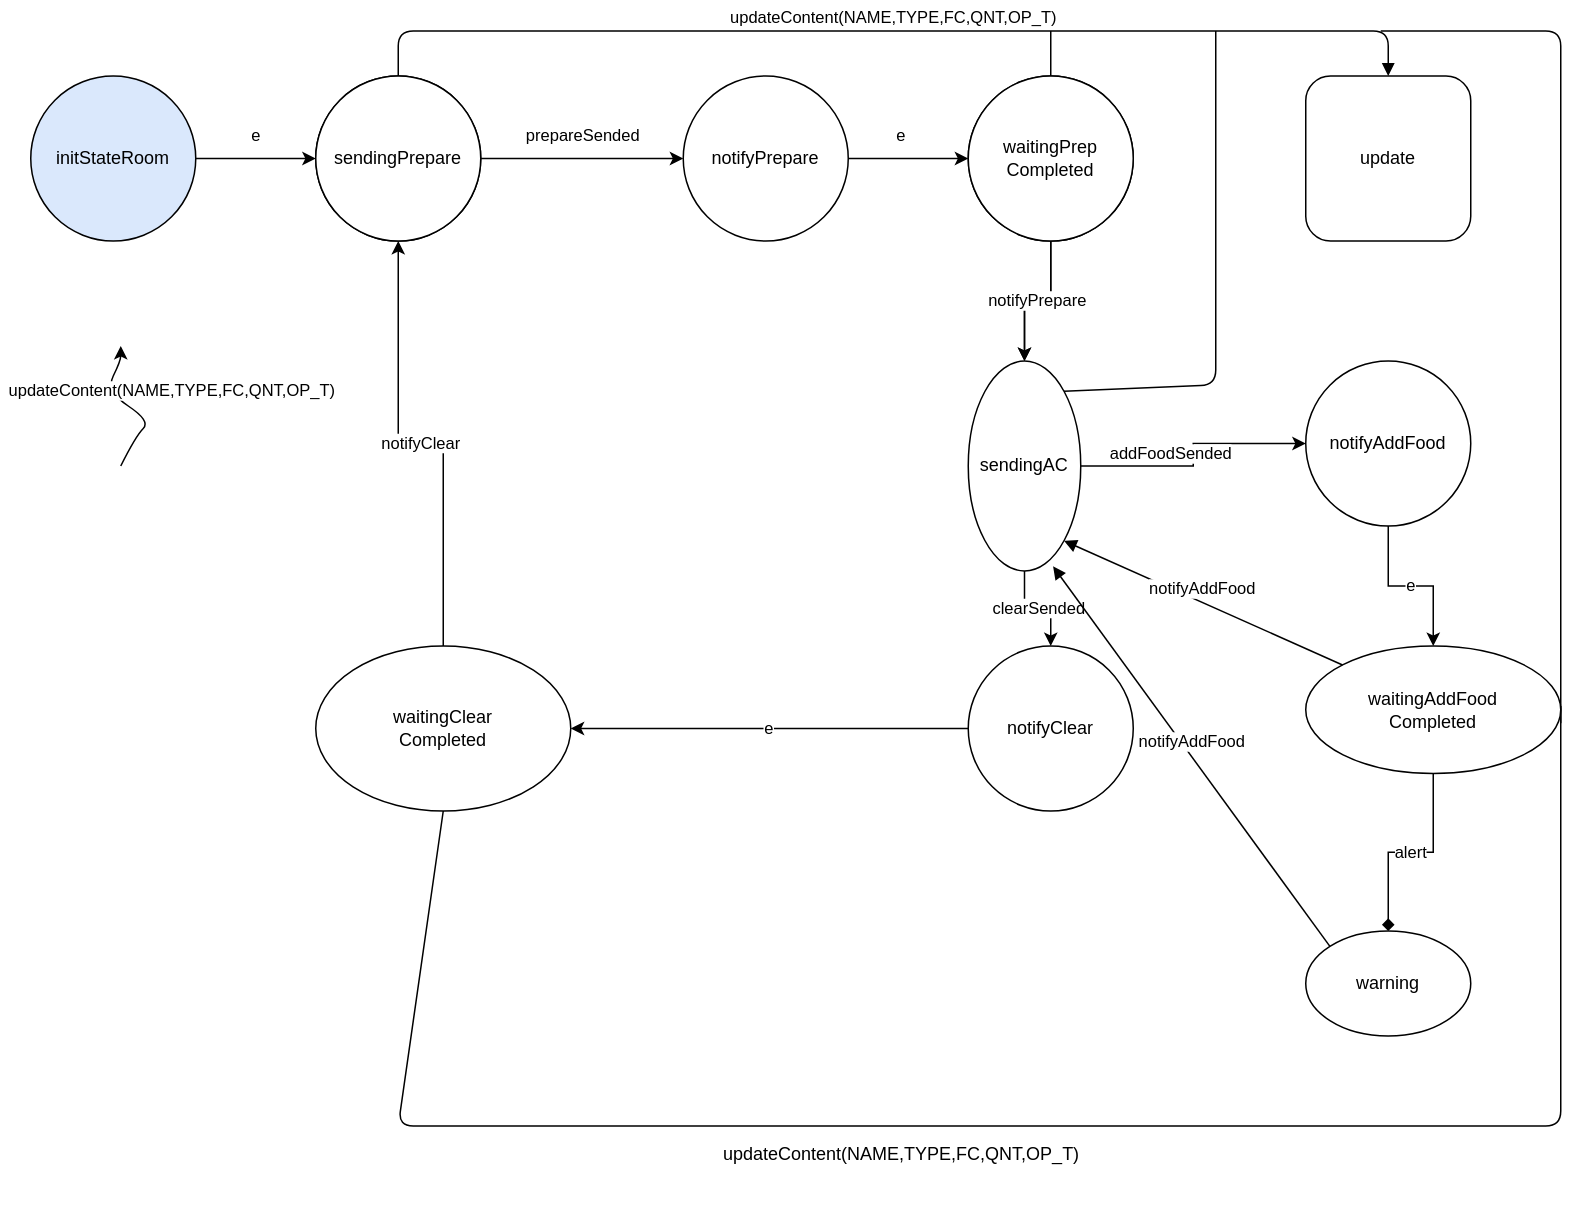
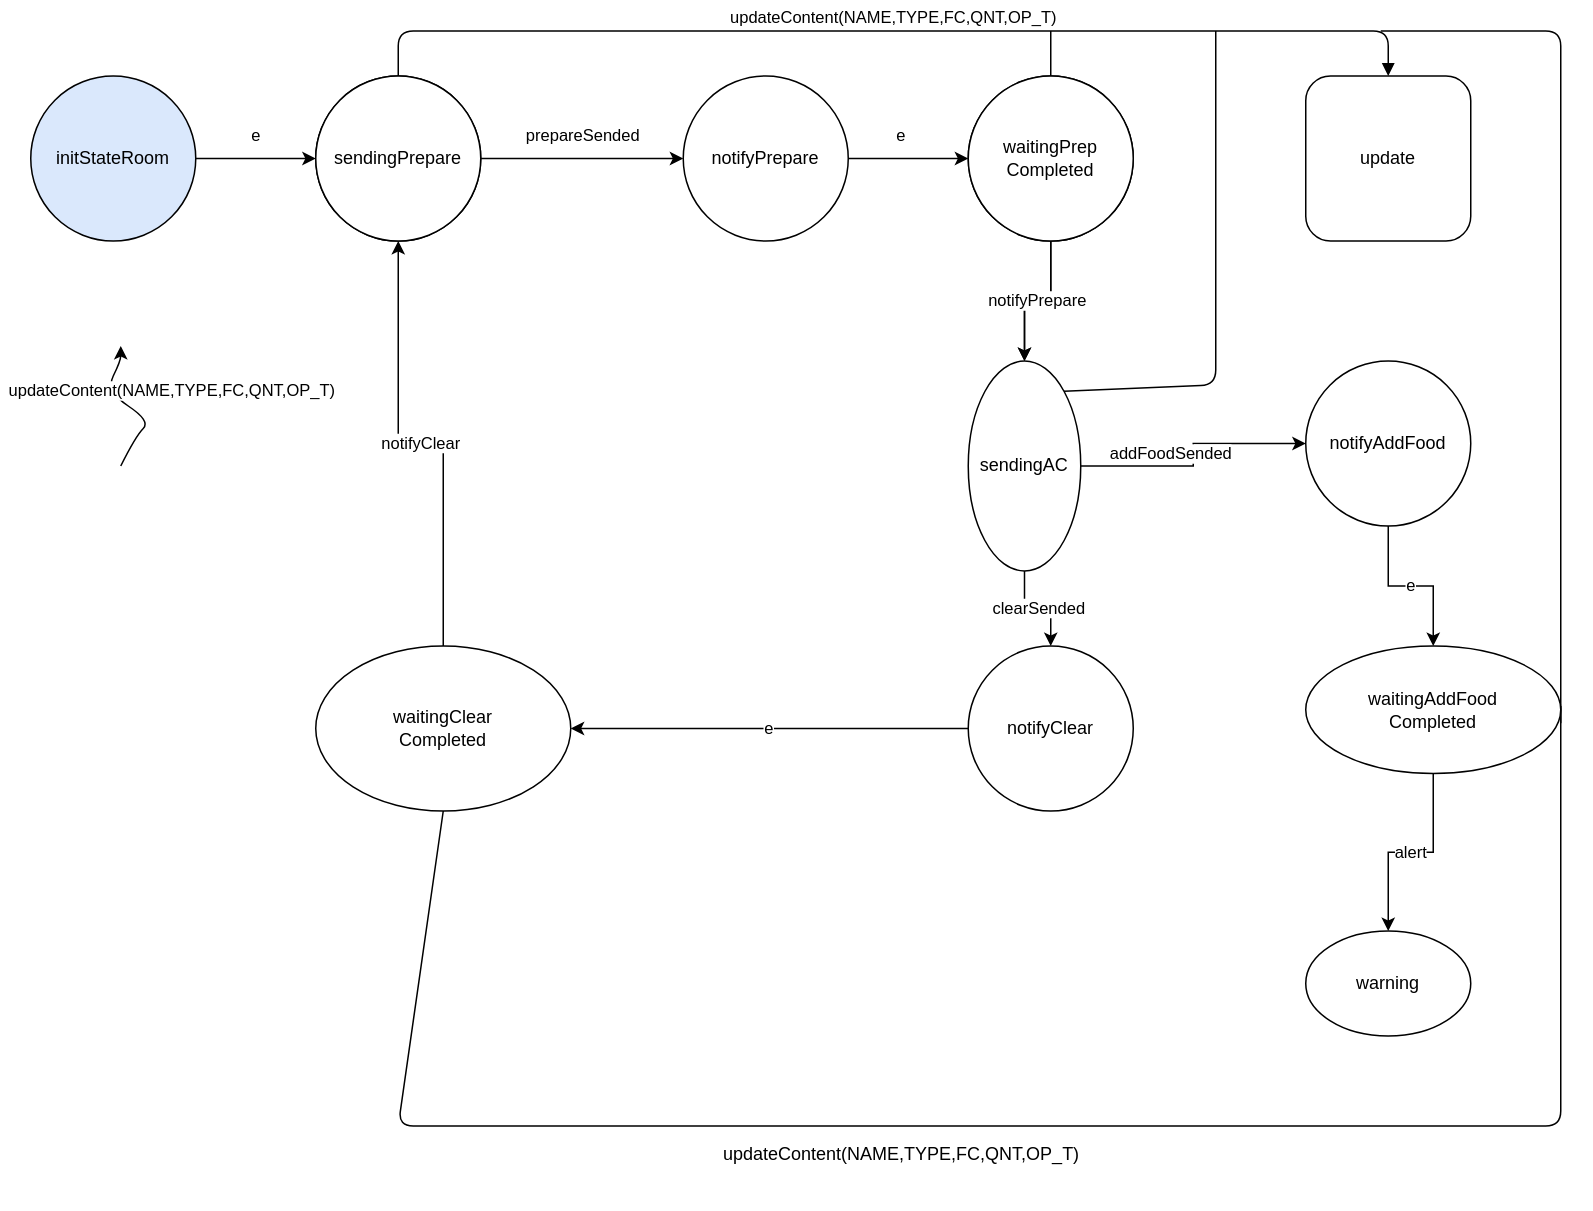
edge "waitingAddFood Completed" -> "sendingAC": removed, label "notifyAddFood"
edge "warning" -> "sendingAC": removed, label "notifyAddFood"
edge "waitingAddFood Completed" -> "warning": arrowhead diamond -> classic
